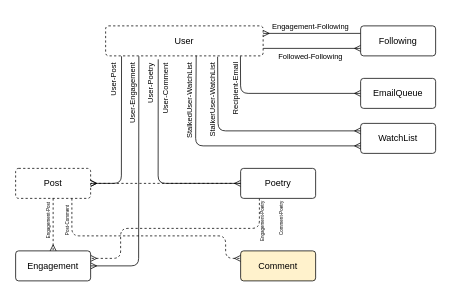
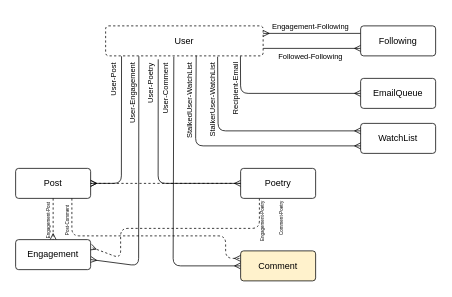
node "Post": style dashed -> solid
edge "User" -> "Comment": added
node "Engagement": moved (53, 266) -> (53, 255)
